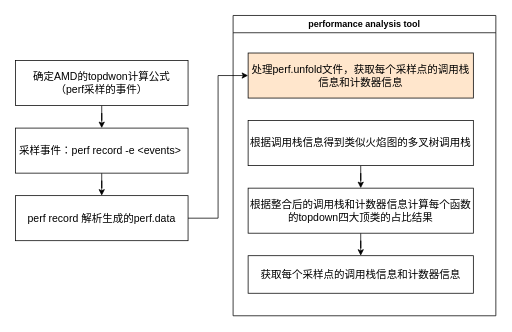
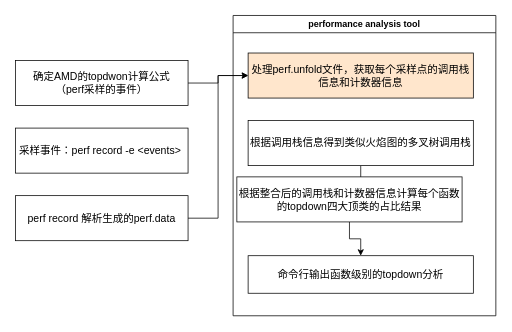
edge "确定AMD的topdwon计算公式 （perf采样的事件）" -> "采样事件：perf record -e <events>": now "确定AMD的topdwon计算公式 （perf采样的事件）" -> "处理perf.unfold文件，获取每个采样点的调用栈信息和计数器信息"
edge "采样事件：perf record -e <events>" -> "perf record 解析生成的perf.data": removed
node "根据整合后的调用栈和计数器信息计算每个函数的topdown四大顶类的占比结果": moved (360, 210) -> (349, 199)
node "获取每个采样点的调用栈信息和计数器信息": label "获取每个采样点的调用栈信息和计数器信息" -> "命令行输出函数级别的topdown分析"
